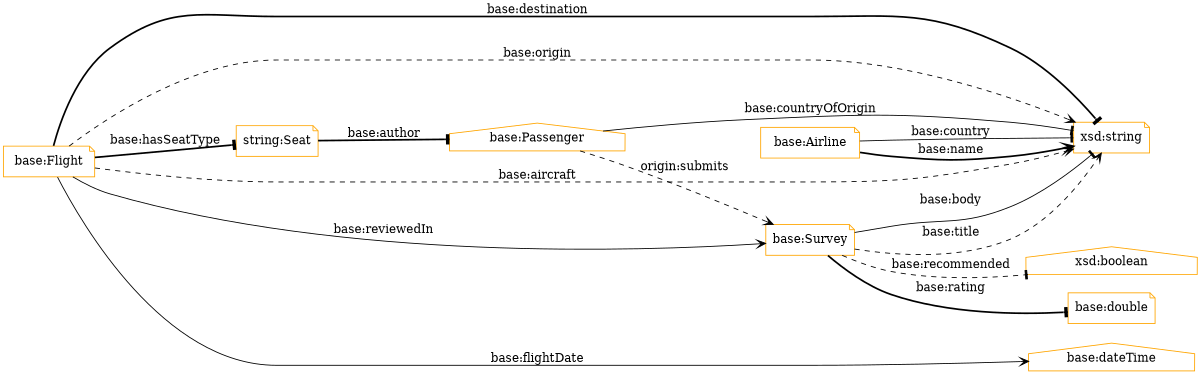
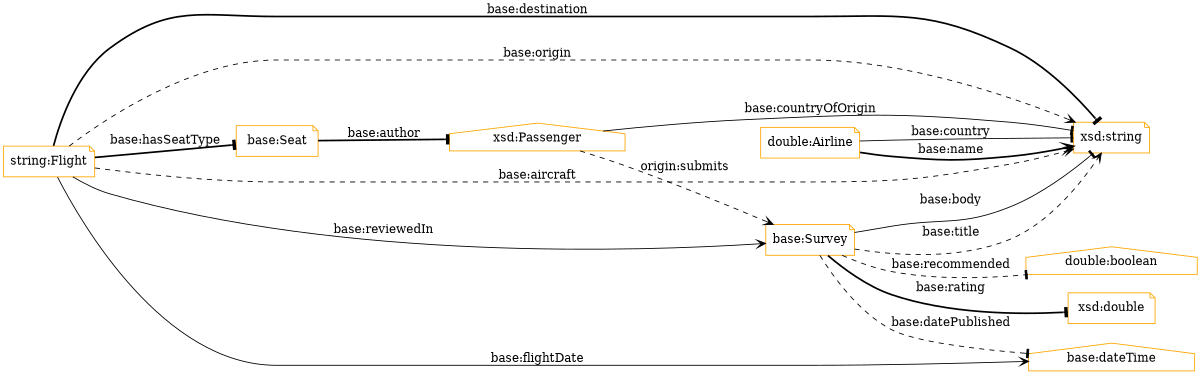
node "base:Passenger": label "base:Passenger" -> "xsd:Passenger"
node "string:Seat": label "string:Seat" -> "base:Seat"
node "base:Airline": label "base:Airline" -> "double:Airline"
node "base:Flight": label "base:Flight" -> "string:Flight"
node "xsd:boolean": label "xsd:boolean" -> "double:boolean"
node "base:double": label "base:double" -> "xsd:double"
edge "base:Survey" -> "base:dateTime": added, label "base:datePublished"
